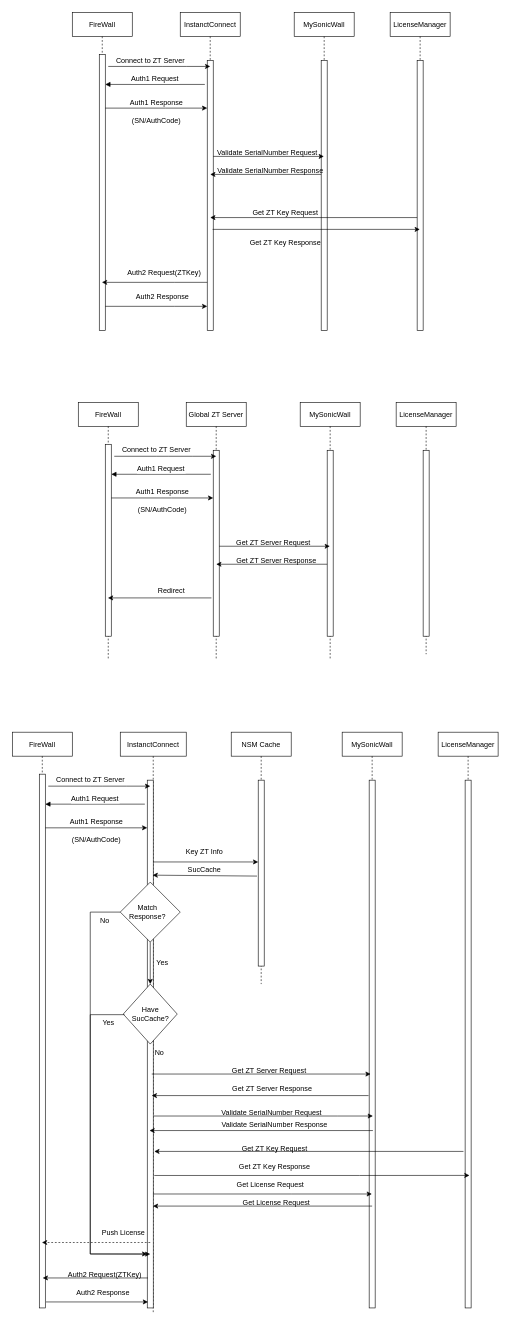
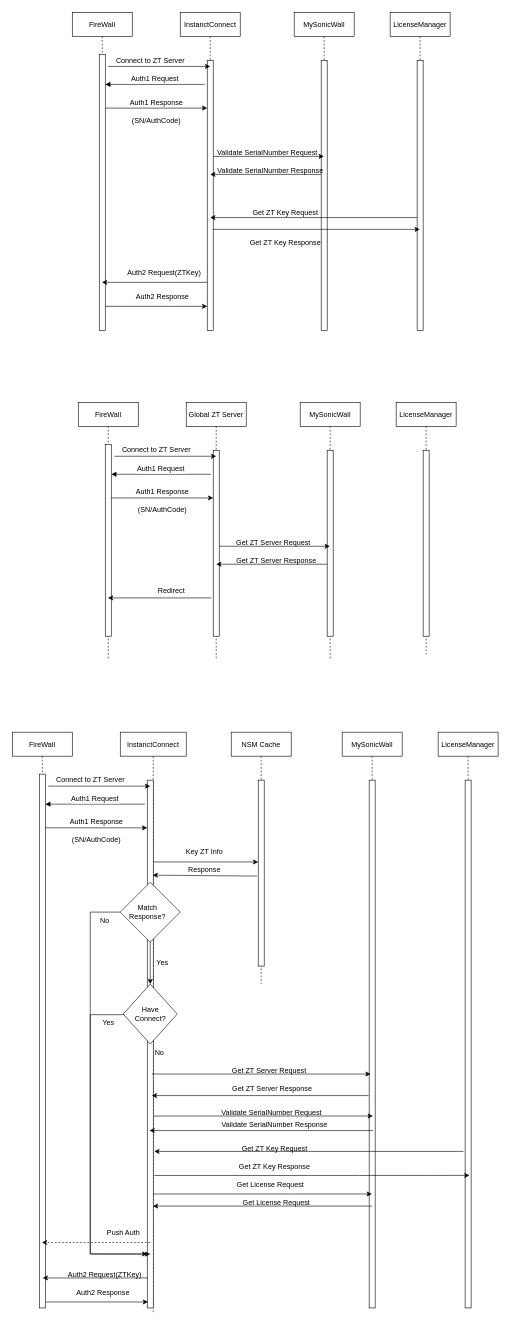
node "SucCache": label "SucCache" -> "Response"
node "Have SucCache?": label "Have SucCache?" -> "Have Connect?"
node "Push License": label "Push License" -> "Push Auth"
